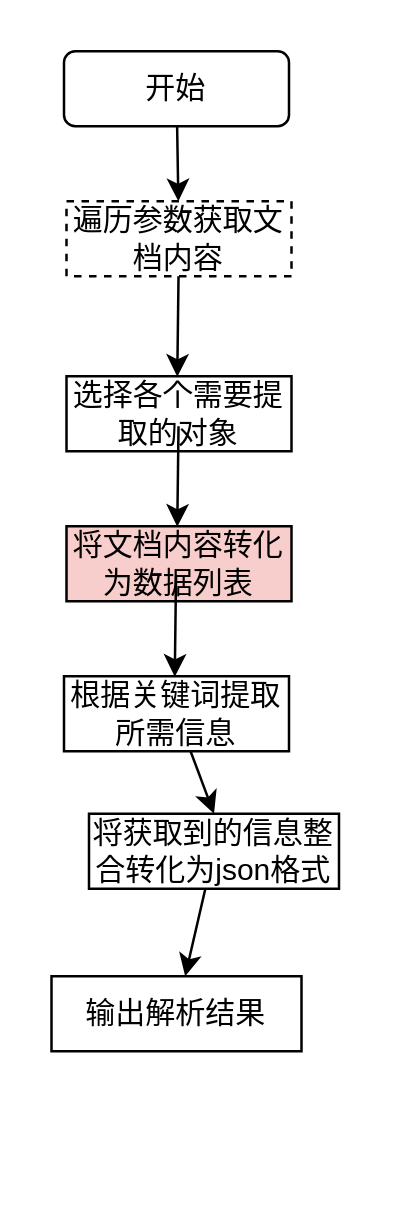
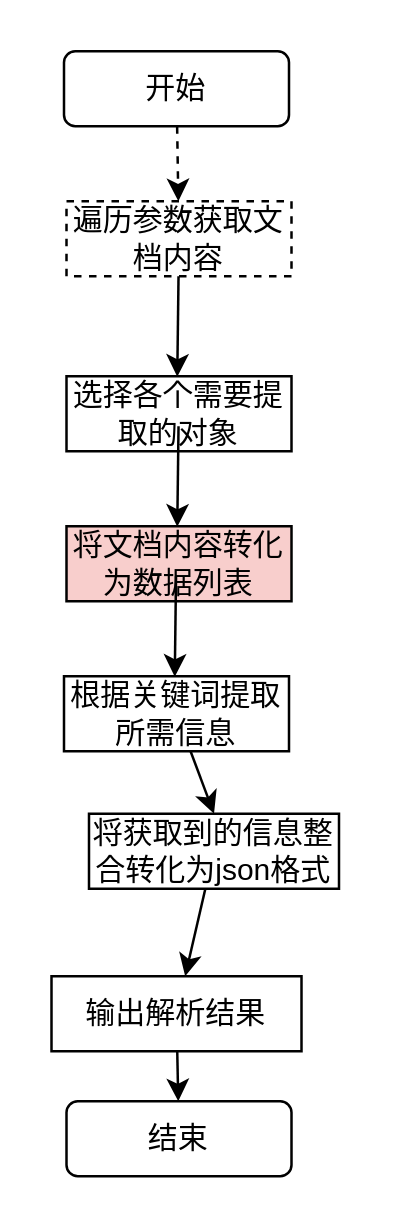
edge "开始" -> "遍历参数获取文档内容": style solid -> dashed
edge "输出解析结果" -> "结束": added
node "结束": added
